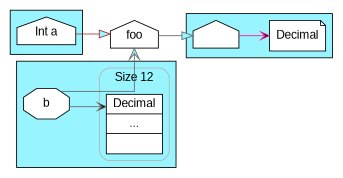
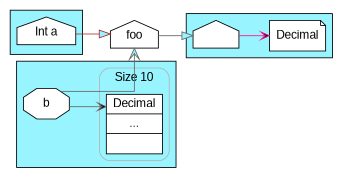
cluster "Size 12": label "Size 12" -> "Size 10"
